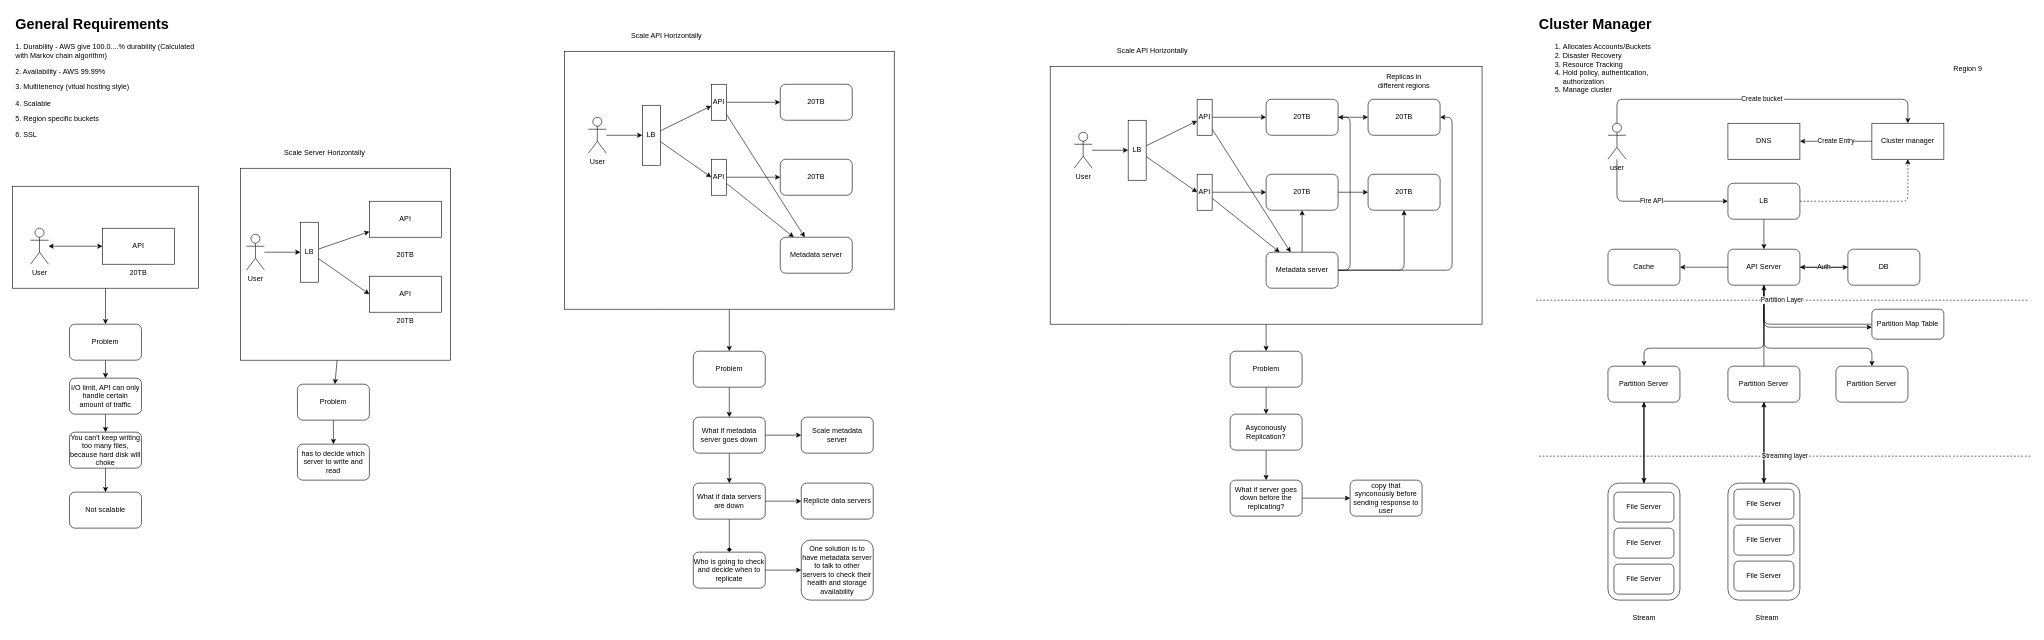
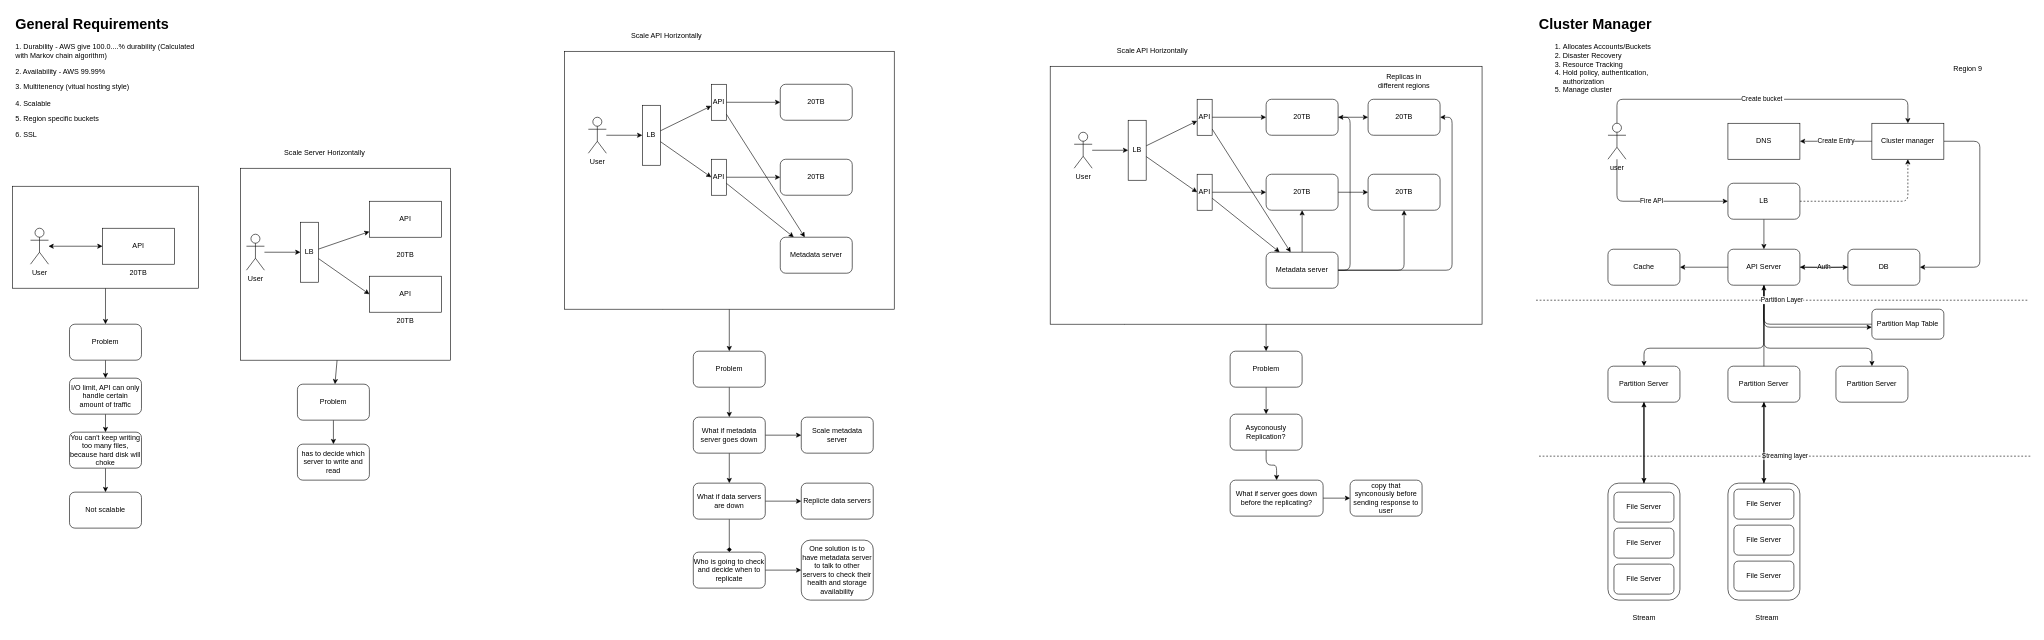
edge "Cluster manager" -> "DB": added
node "What if server goes down before the replicating?": size 72x36 -> 93x36
